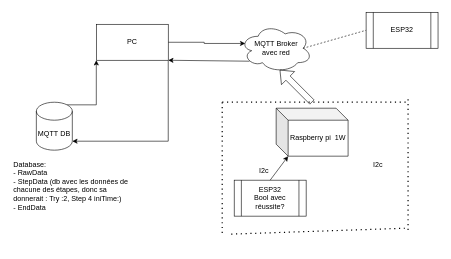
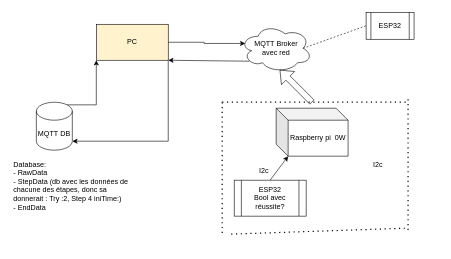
node "ESP32": size 72x36 -> 48x27
node "PC": fillcolor #ffffff -> #fff2cc
node "Raspberry pi 1W": label "Raspberry pi 1W" -> "Raspberry pi 0W"
